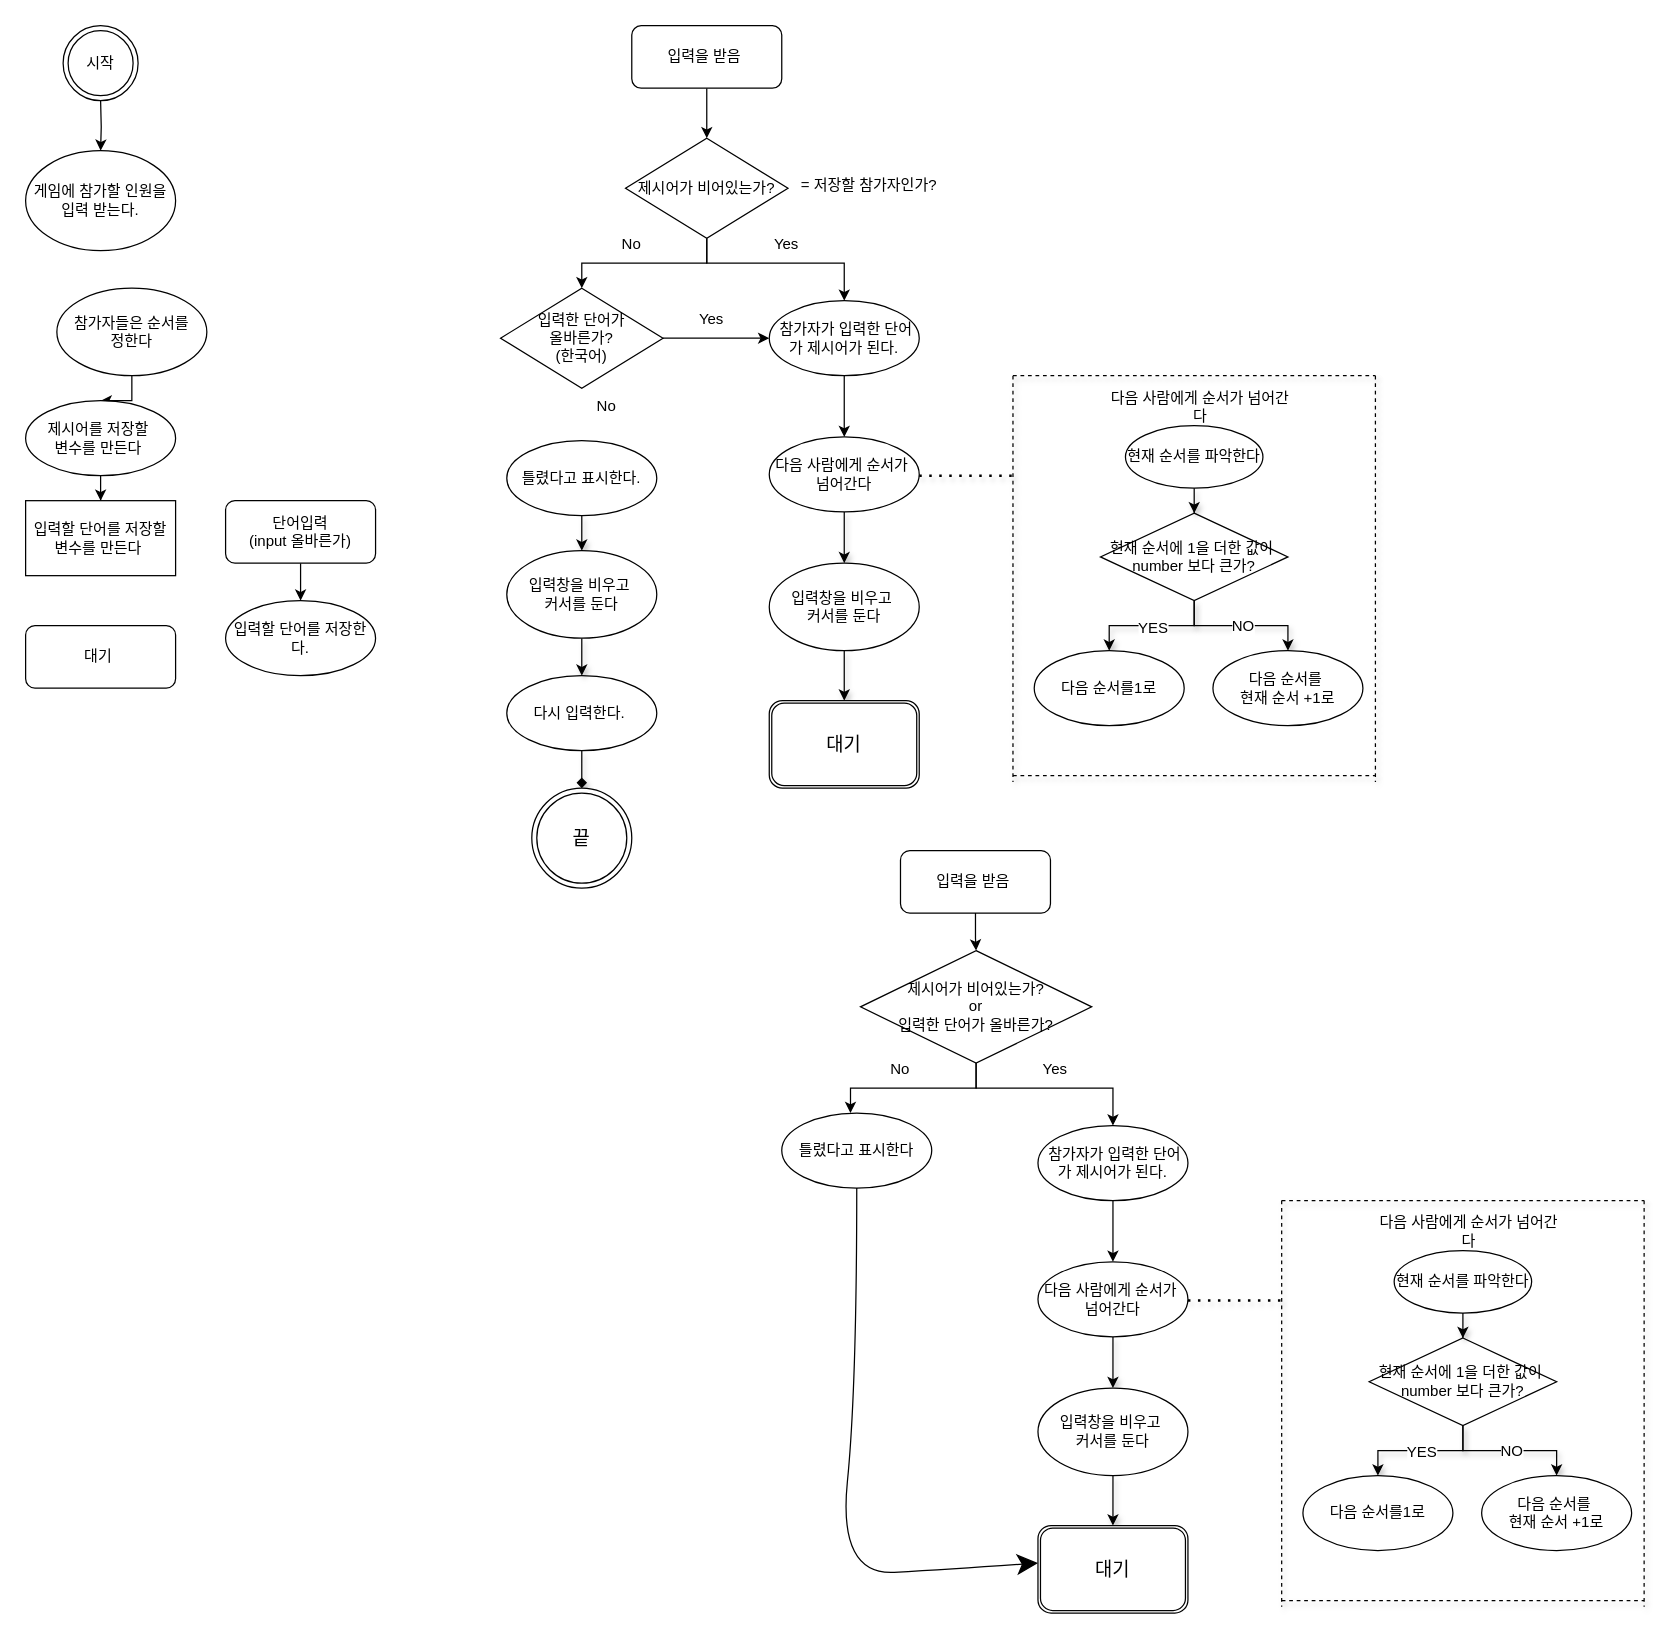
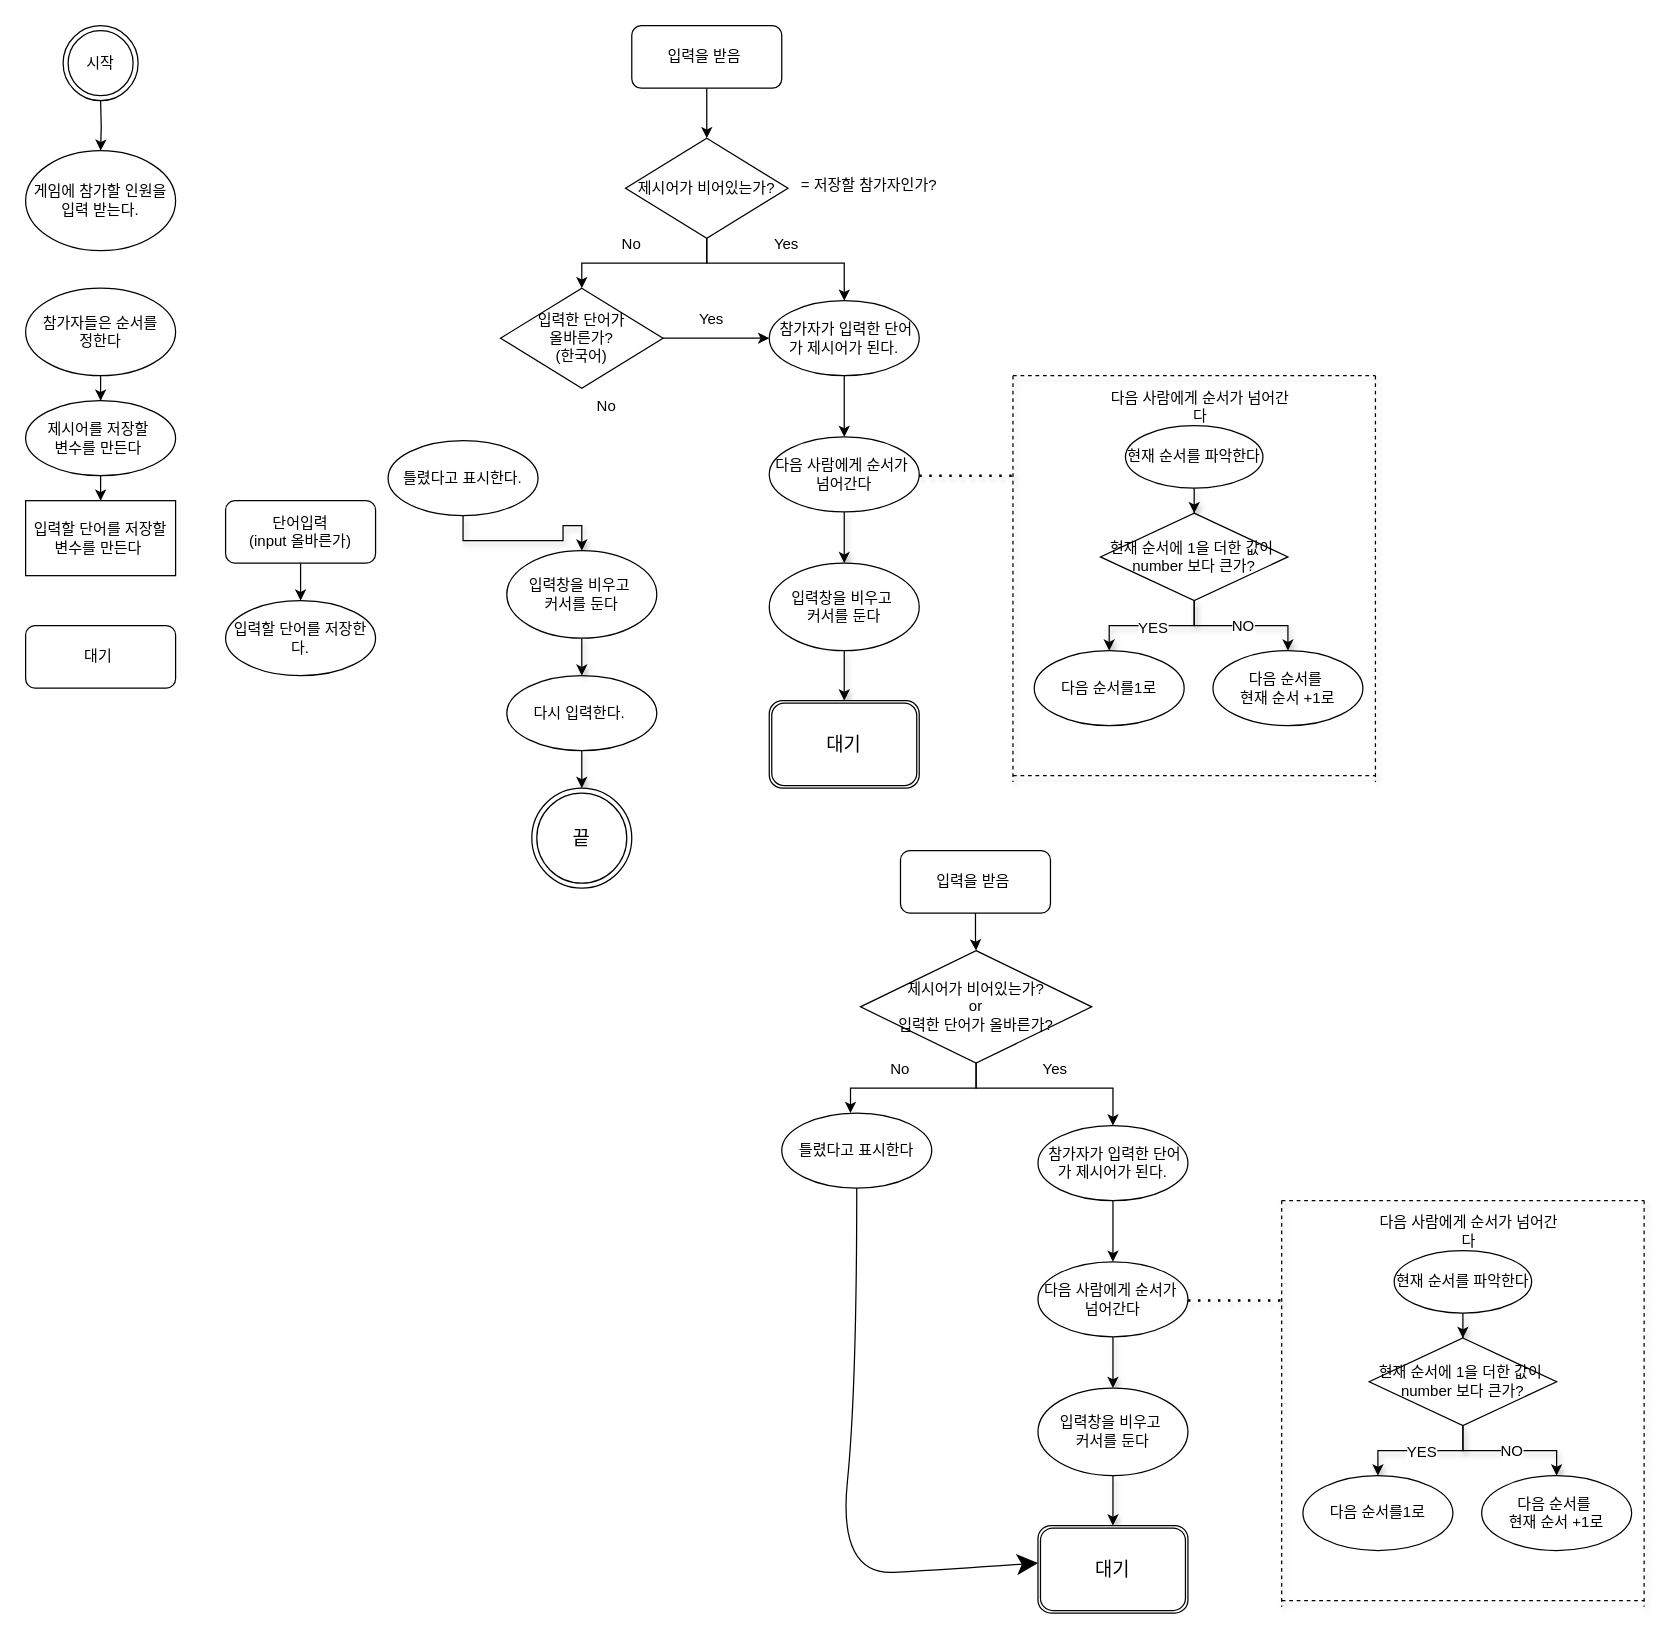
node "참가자들은 순서를 정한다": moved (132, 332) -> (101, 332)
node "틀렸다고 표시한다.": moved (582, 478) -> (463, 478)
edge "다시 입력한다." -> "끝": arrowhead diamond -> classic
